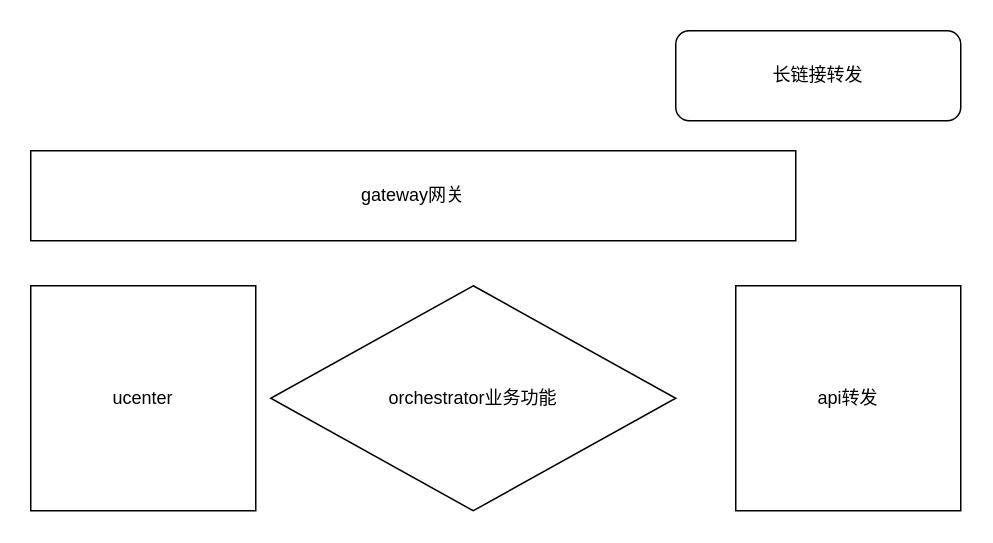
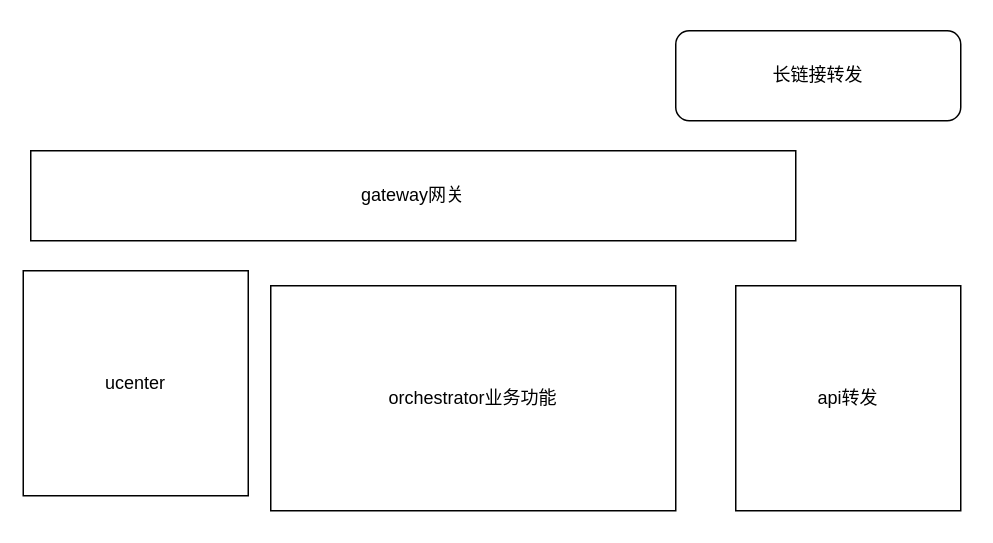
node "ucenter": moved (143, 398) -> (136, 383)
node "orchestrator业务功能": shape diamond -> rectangle
